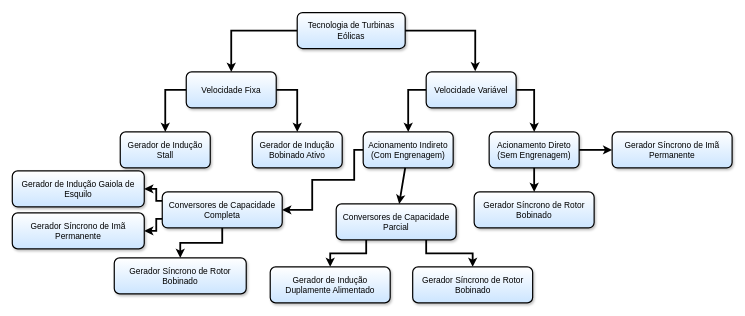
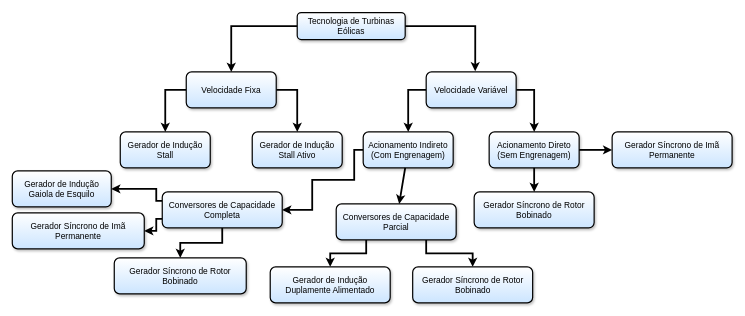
node "Tecnologia de Turbinas Eólicas": size 108x36 -> 108x27
node "Gerador de Indução Bobinado Ativo": label "Gerador de Indução Bobinado Ativo" -> "Gerador de Indução Stall Ativo"
node "Gerador de Indução Gaiola de Esquilo": size 132x36 -> 99x36
